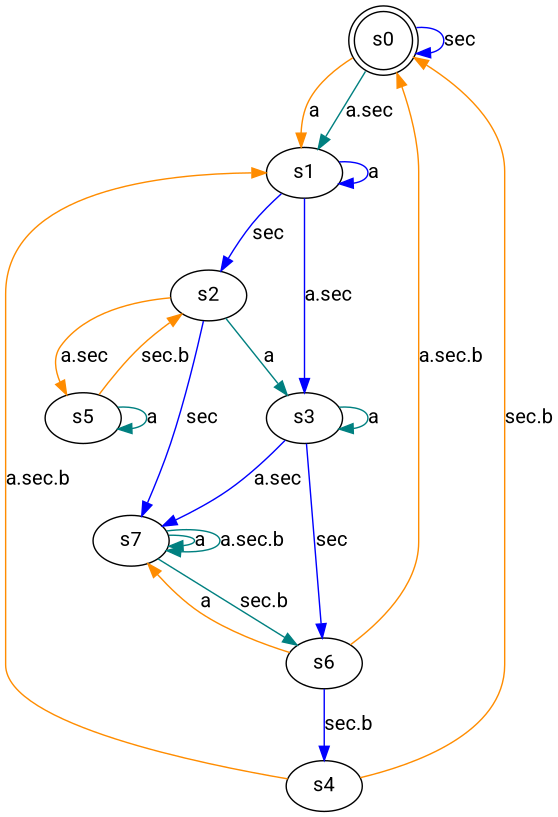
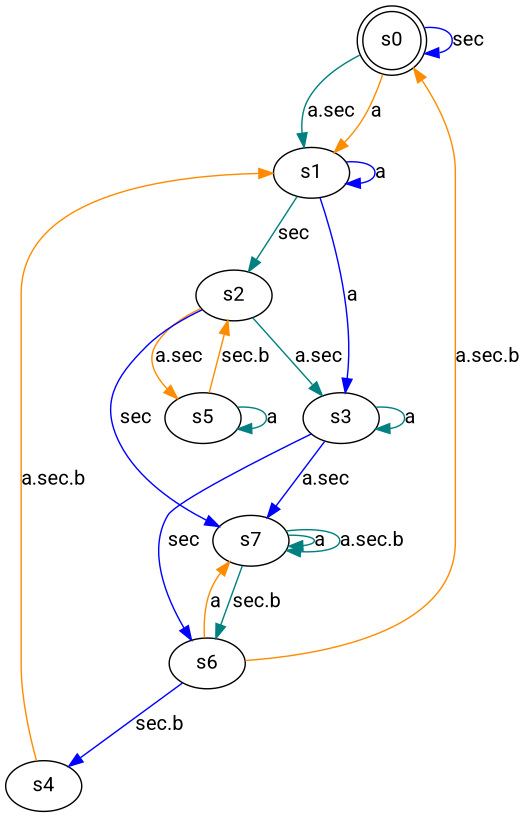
edge "s1" -> "s2": color blue -> teal
edge "s1" -> "s3": label "a.sec" -> "a"
edge "s2" -> "s3": label "a" -> "a.sec"
edge "s4" -> "s0": removed, label "sec.b"
